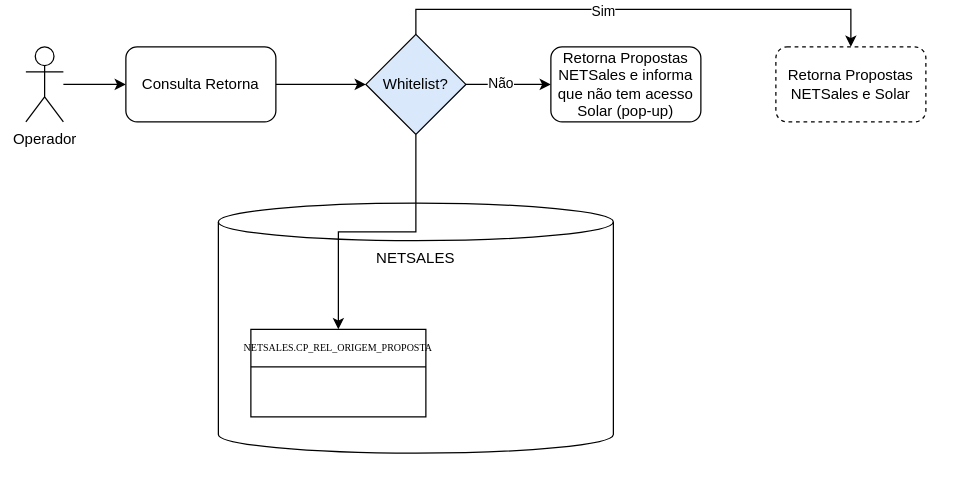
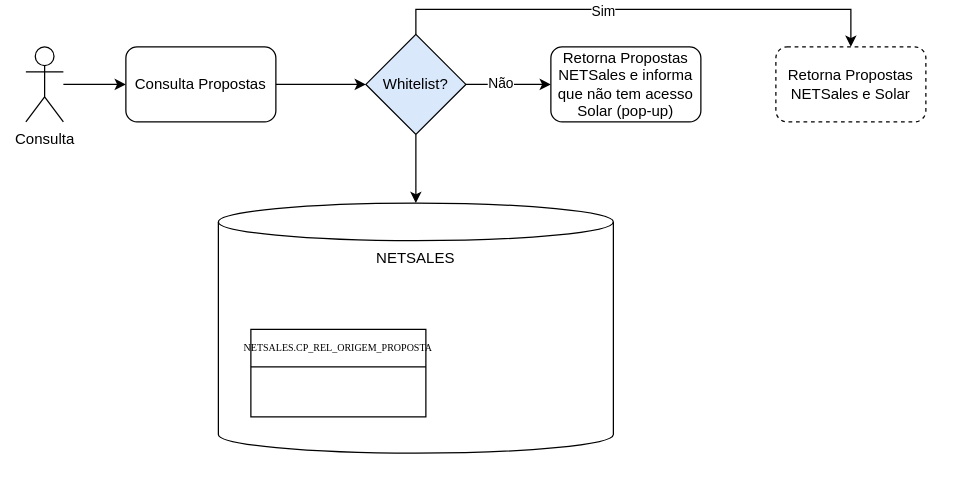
node "Consulta Retorna": label "Consulta Retorna" -> "Consulta Propostas"
node "Operador": label "Operador" -> "Consulta"
edge "Whitelist?" -> "NETSALES.CP_REL_ORIGEM_PROPOSTA": now "Whitelist?" -> "NETSALES"
